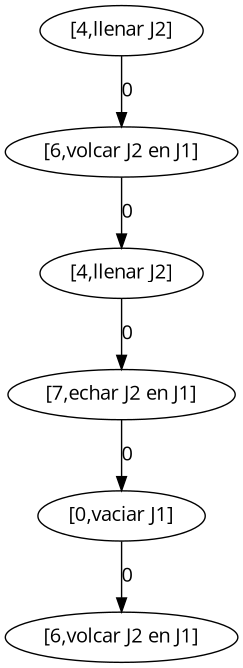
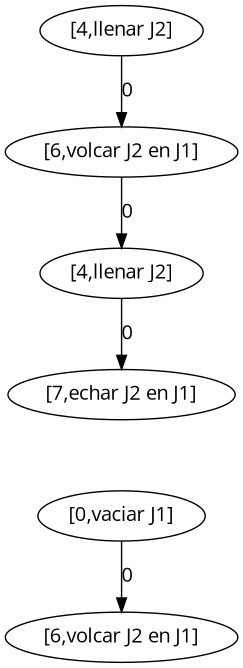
edge "[7,echar J2 en J1]" -> "[0,vaciar J1]": removed, label "0"
